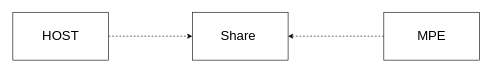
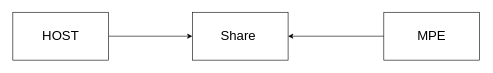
edge "HOST" -> "Share": style dashed -> solid
edge "MPE" -> "Share": style dashed -> solid
